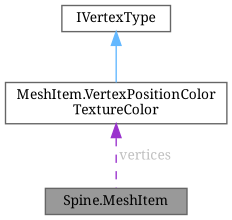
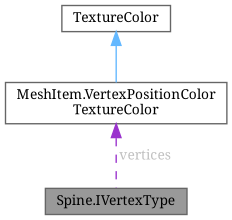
node "IVertexType": label "IVertexType" -> "TextureColor"
node "Spine.MeshItem": label "Spine.MeshItem" -> "Spine.IVertexType"
